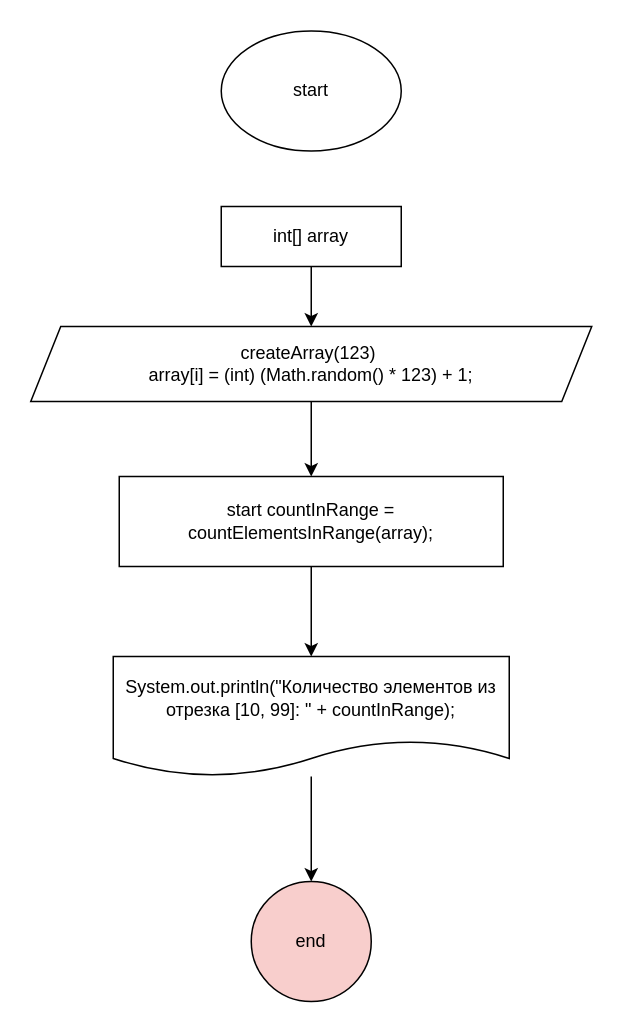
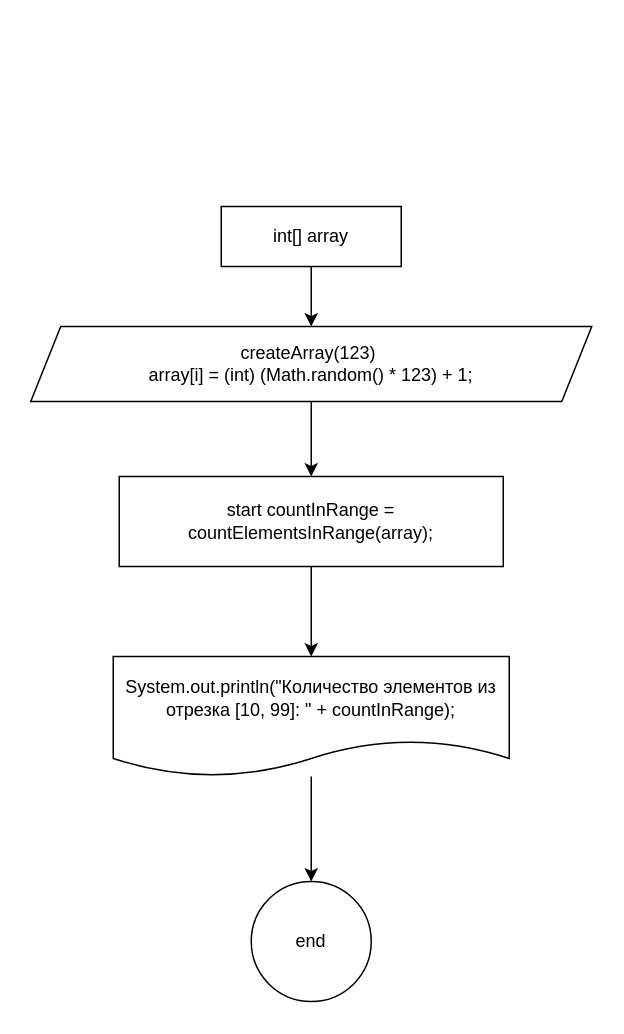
node "start": removed
node "end": fillcolor #f8cecc -> #ffffff
